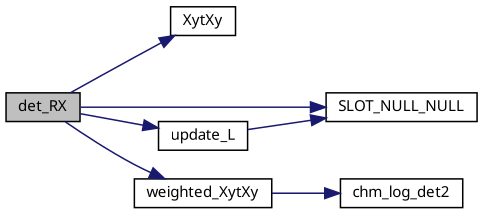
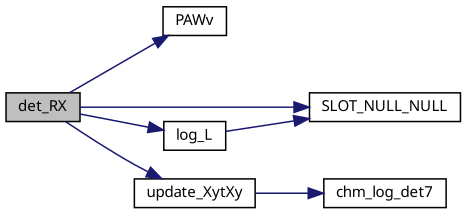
node "XytXy": label "XytXy" -> "PAWv"
node "update_L": label "update_L" -> "log_L"
node "weighted_XytXy": label "weighted_XytXy" -> "update_XytXy"
node "chm_log_det2": label "chm_log_det2" -> "chm_log_det7"
